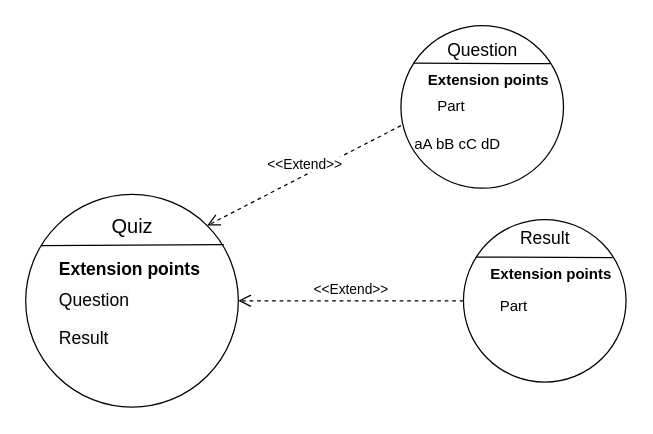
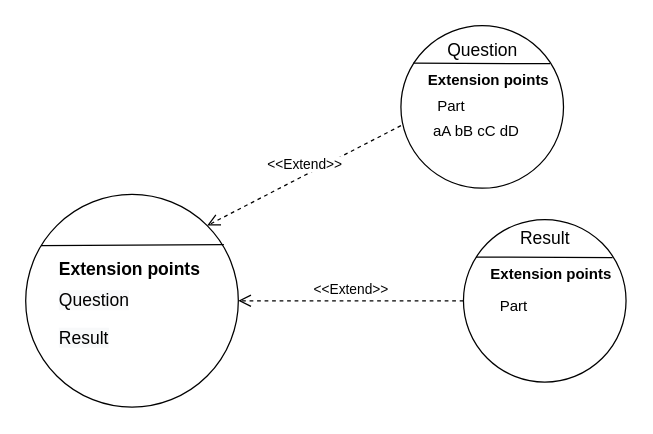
node "aA bB cC dD": moved (457, 144) -> (476, 132)
node "Quiz": removed
